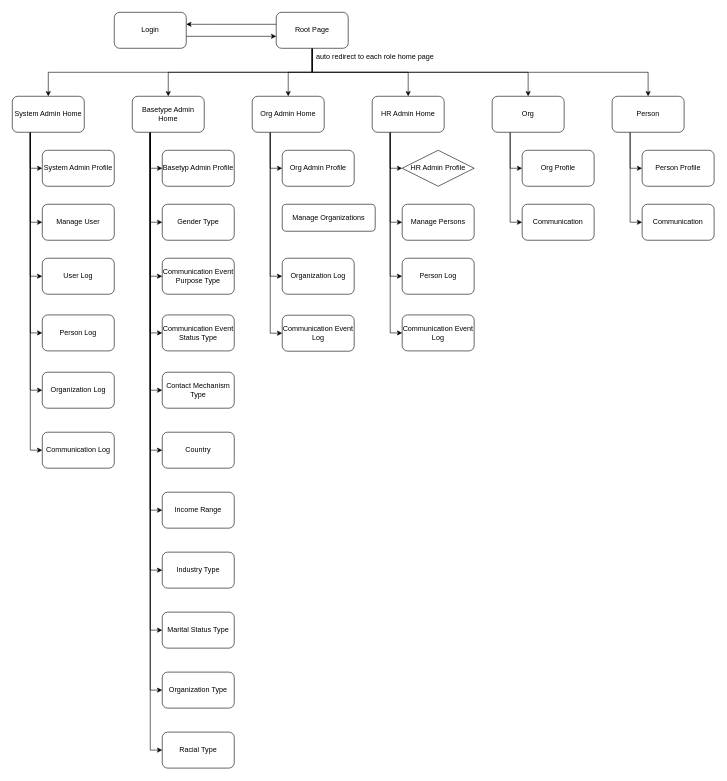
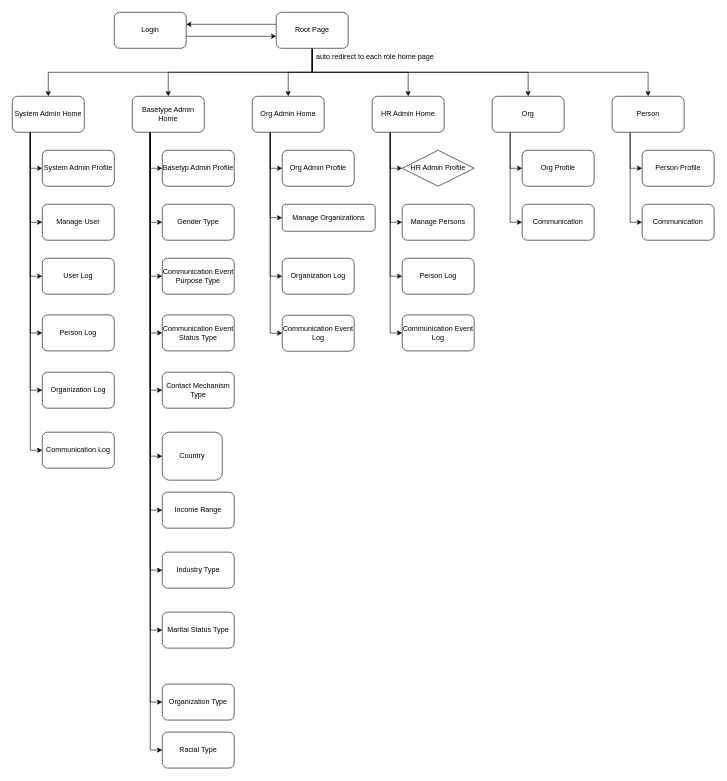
edge "Org Admin Home" -> "Manage Organizations": added
node "Country": size 72x36 -> 60x48
node "Organization Type": moved (198, 690) -> (198, 702)
